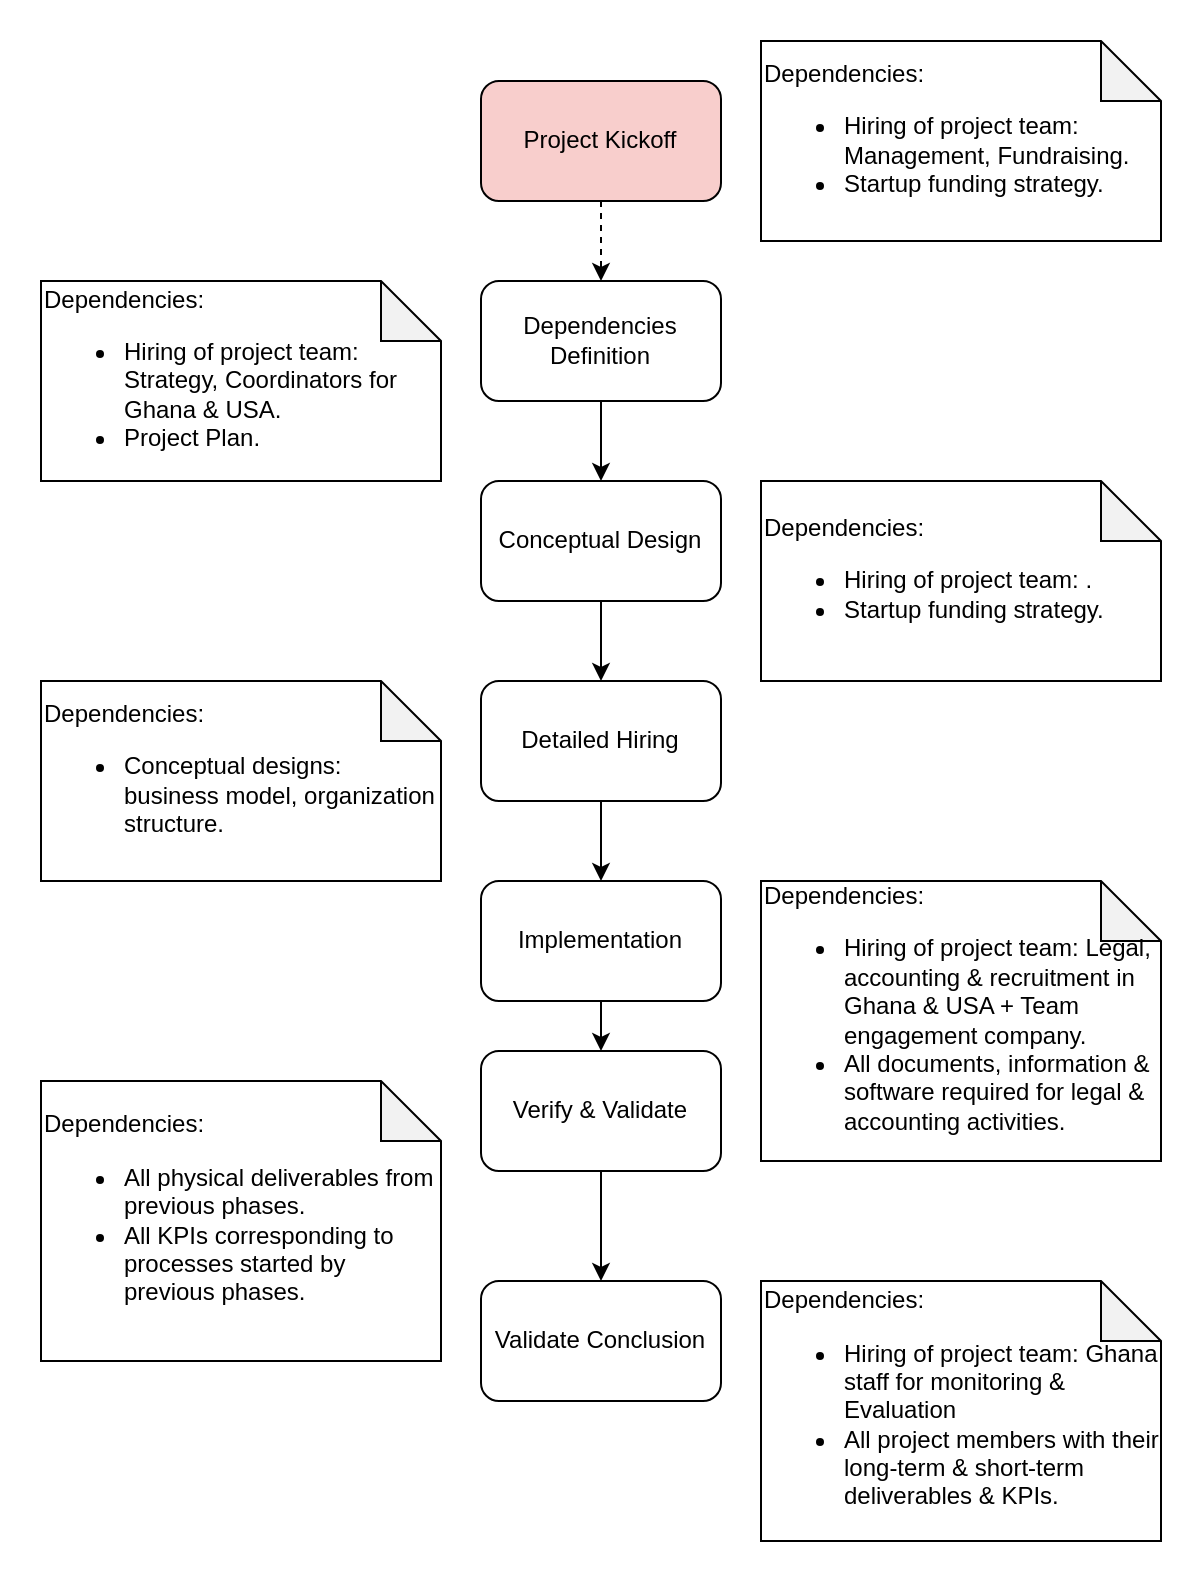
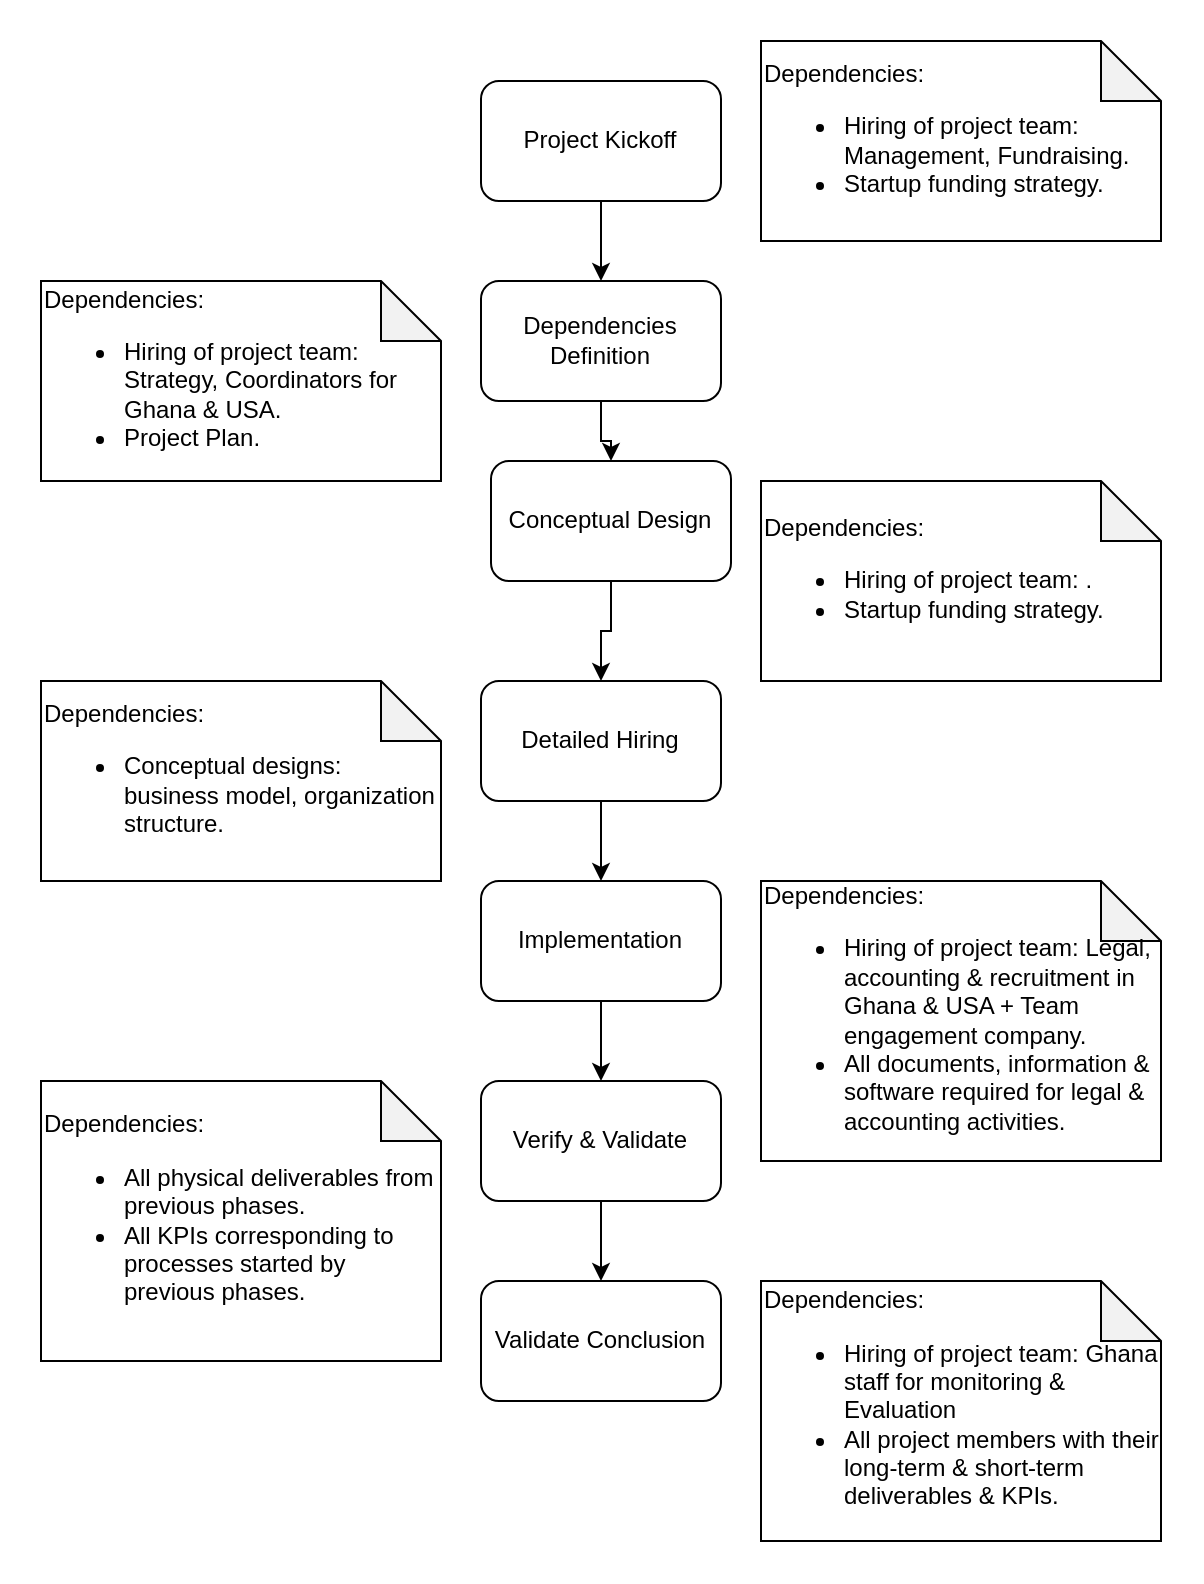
node "Project Kickoff": fillcolor #f8cecc -> #ffffff
edge "Project Kickoff" -> "Dependencies Definition": style dashed -> solid
node "Conceptual Design": moved (601, 541) -> (611, 521)
node "Verify & Validate": moved (601, 1111) -> (601, 1141)
